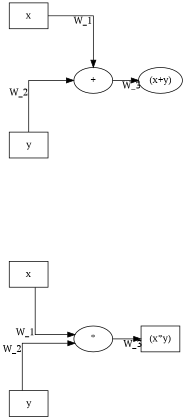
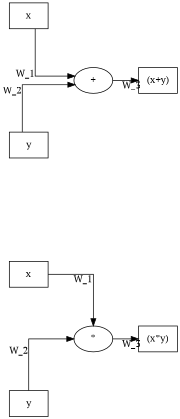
node "(x+y)": shape ellipse -> box
